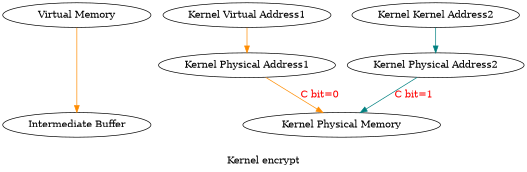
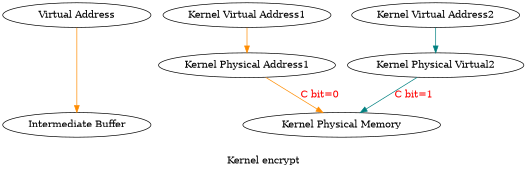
node "Virtual Memory": label "Virtual Memory" -> "Virtual Address"
node "Kernel Kernel Address2": label "Kernel Kernel Address2" -> "Kernel Virtual Address2"
node "Kernel Physical Address2": label "Kernel Physical Address2" -> "Kernel Physical Virtual2"
